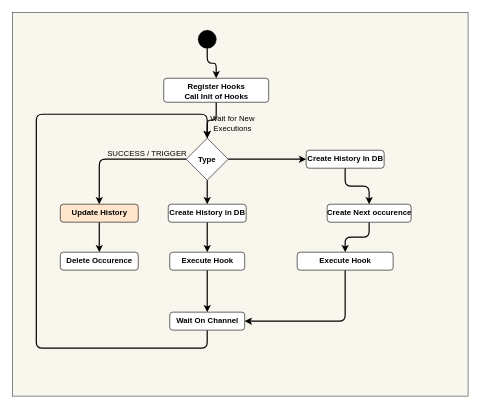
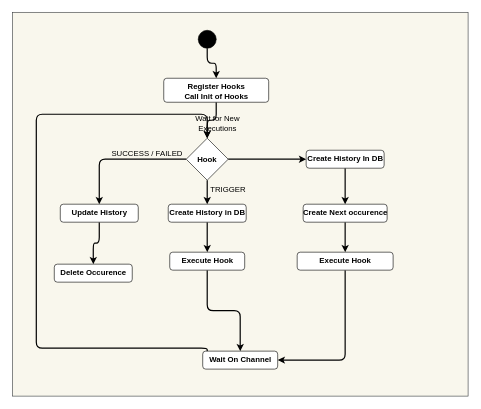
node "Wait for New Executions": moved (233, 123) -> (218, 123)
node "SUCCESS / TRIGGER": label "SUCCESS / TRIGGER" -> "SUCCESS / FAILED"
node "Type": label "Type" -> "Hook"
node "TRIGGER": added
node "Update History": fillcolor #ffe6cc -> #ffffff
node "Create Next occurence": moved (369, 213) -> (345, 213)
node "Delete Occurence": moved (99, 261) -> (93, 273)
node "Wait On Channel": moved (207, 321) -> (240, 360)
